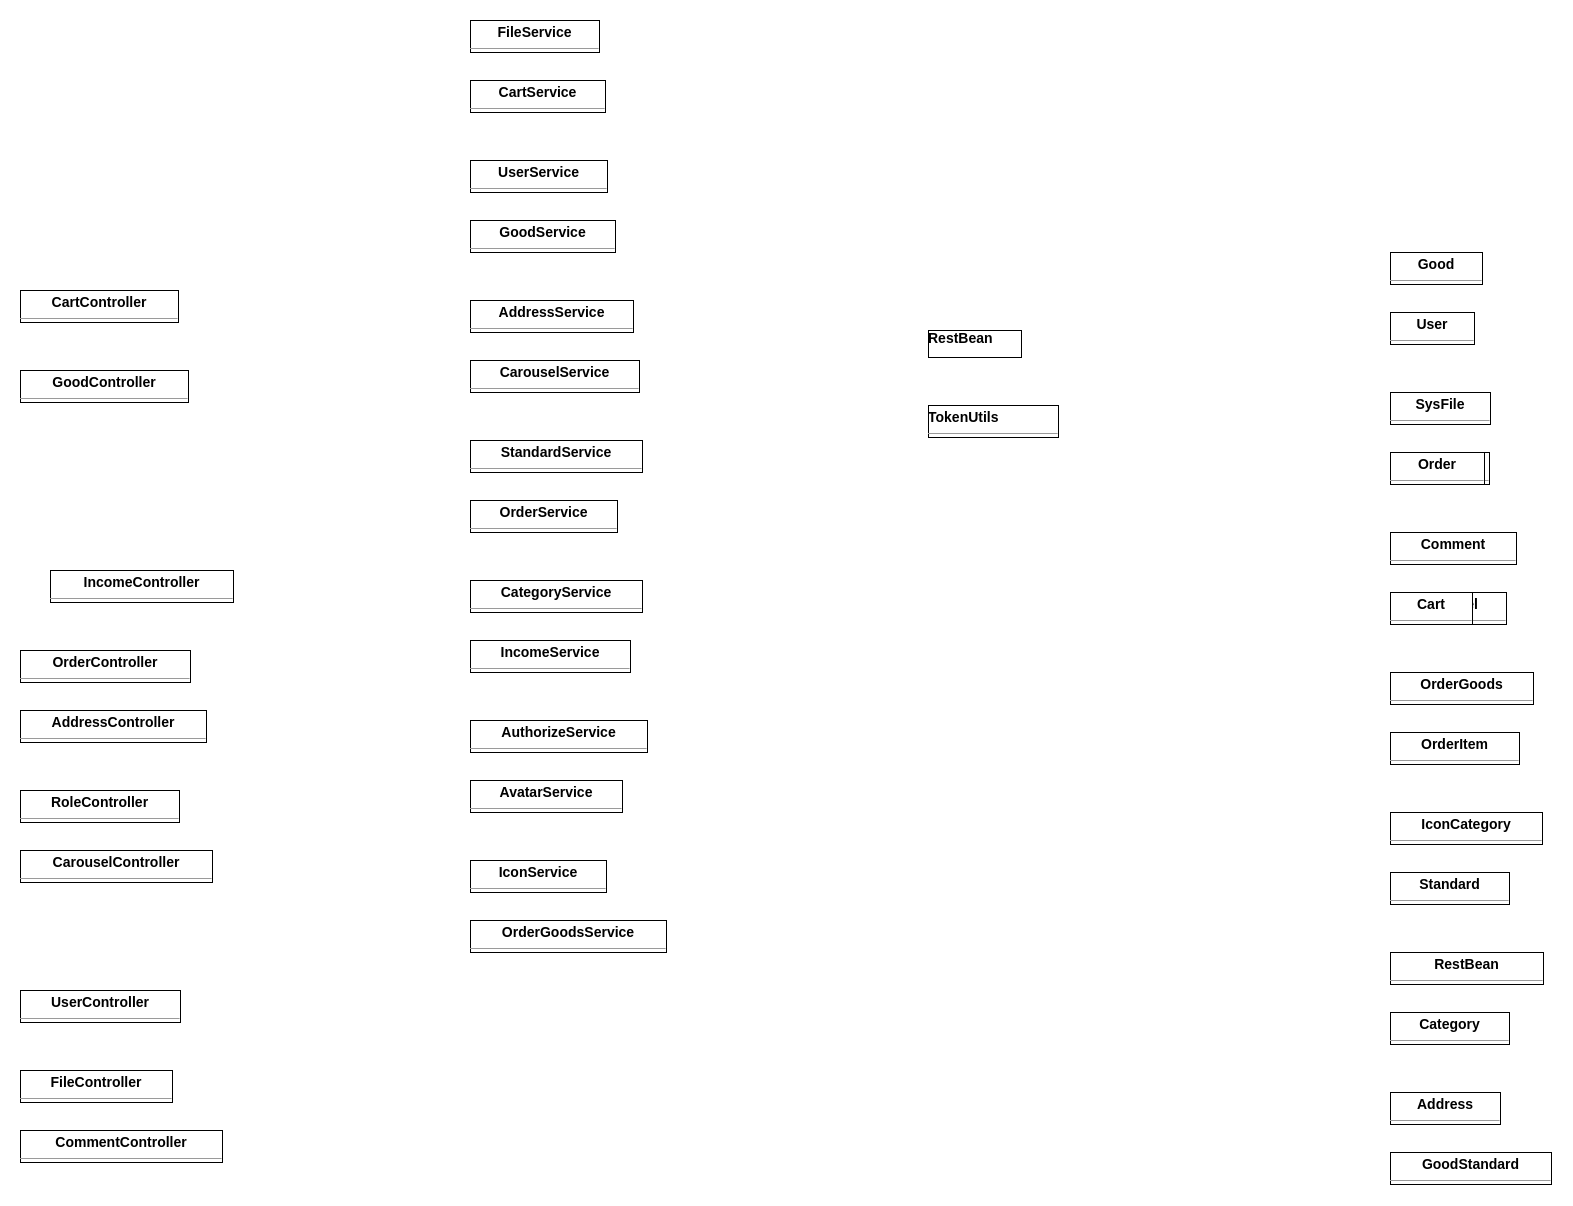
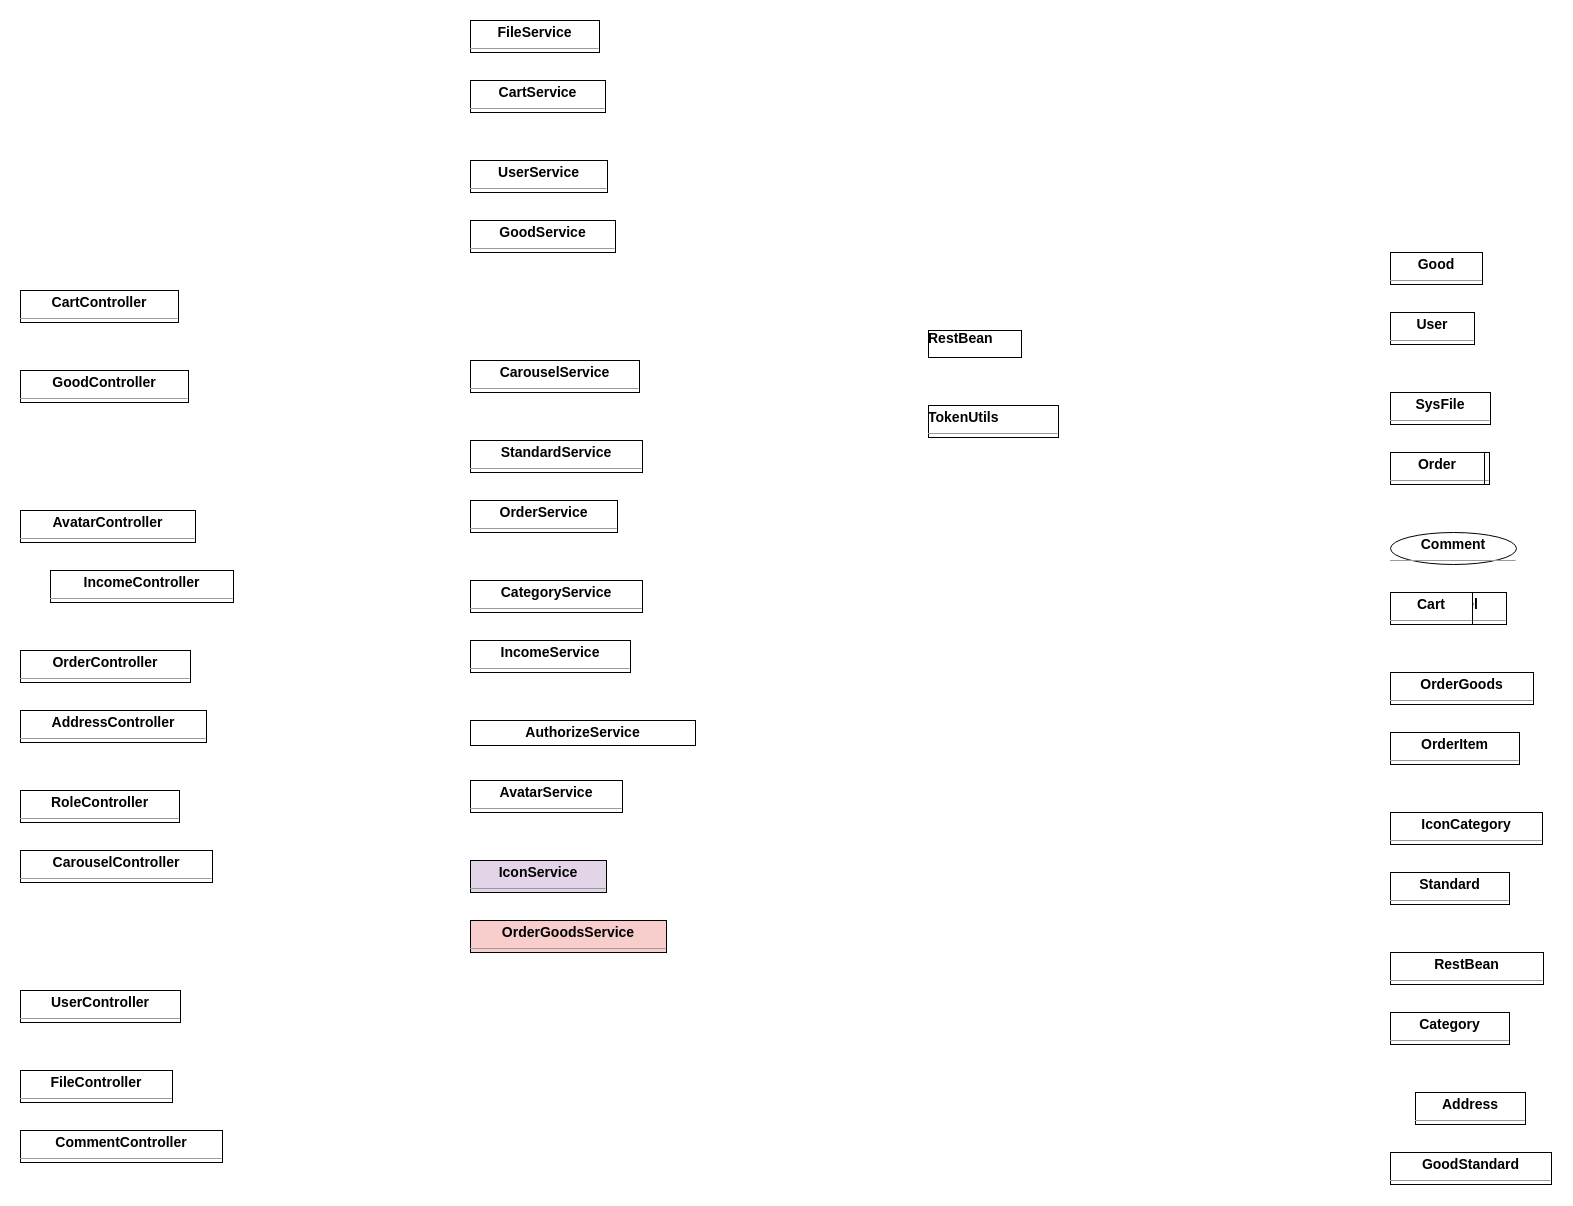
node "AddressService": removed
node "AvatarController": added
node "Comment": shape rectangle -> ellipse
node "AuthorizeService": size 177x32 -> 225x25
node "IconService": fillcolor #ffffff -> #e1d5e7
node "OrderGoodsService": fillcolor #ffffff -> #f8cecc
node "Address": moved (1446, 1109) -> (1471, 1109)
